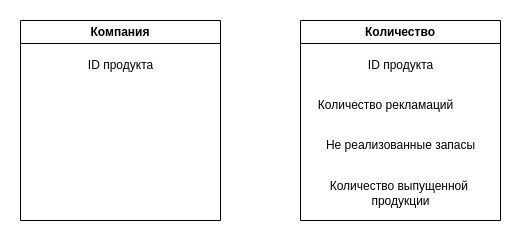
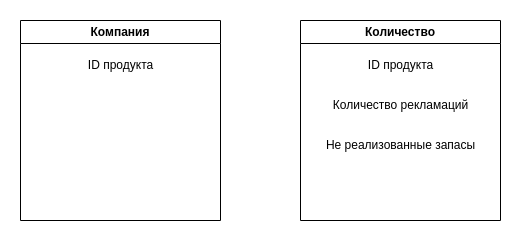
node "Количество рекламаций": moved (386, 106) -> (401, 106)
node "Количество выпущенной продукции": removed
